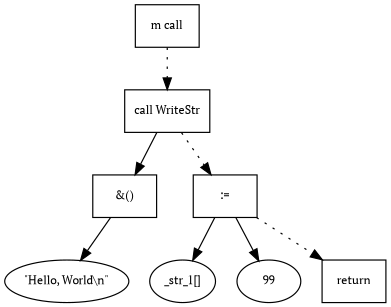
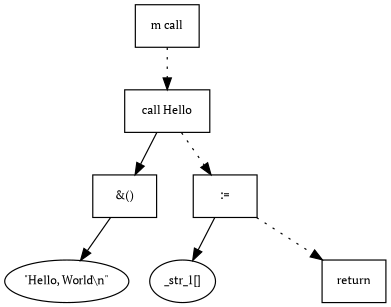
node "call WriteStr": label "call WriteStr" -> "call Hello"
node "99": removed
